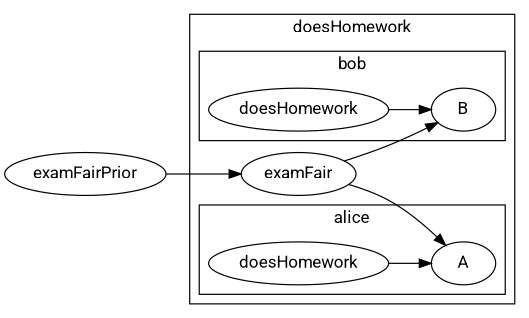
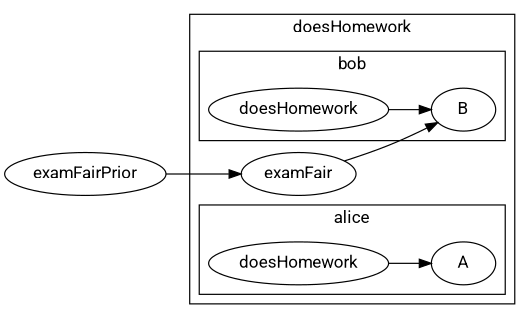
edge "examFair" -> "A": removed
